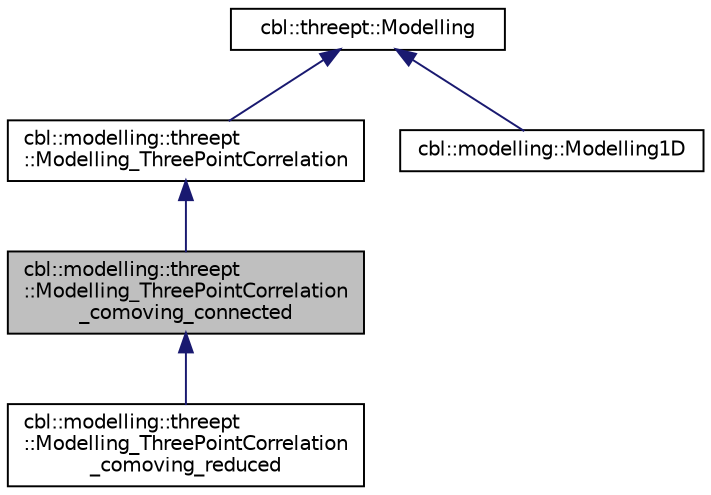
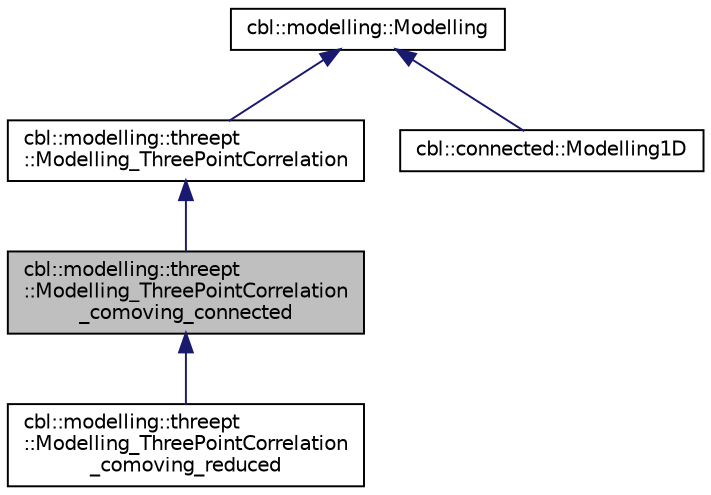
node "cbl::threept::Modelling": label "cbl::threept::Modelling" -> "cbl::modelling::Modelling"
node "cbl::modelling::Modelling1D": label "cbl::modelling::Modelling1D" -> "cbl::connected::Modelling1D"
